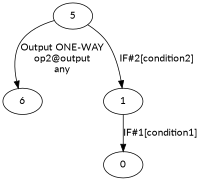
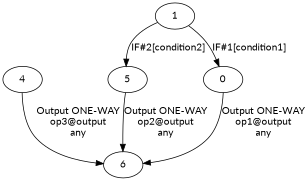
edge "5" -> "1": reversed
node "4": added
edge "0" -> "6": added, label "Output ONE-WAY op1@output any"
